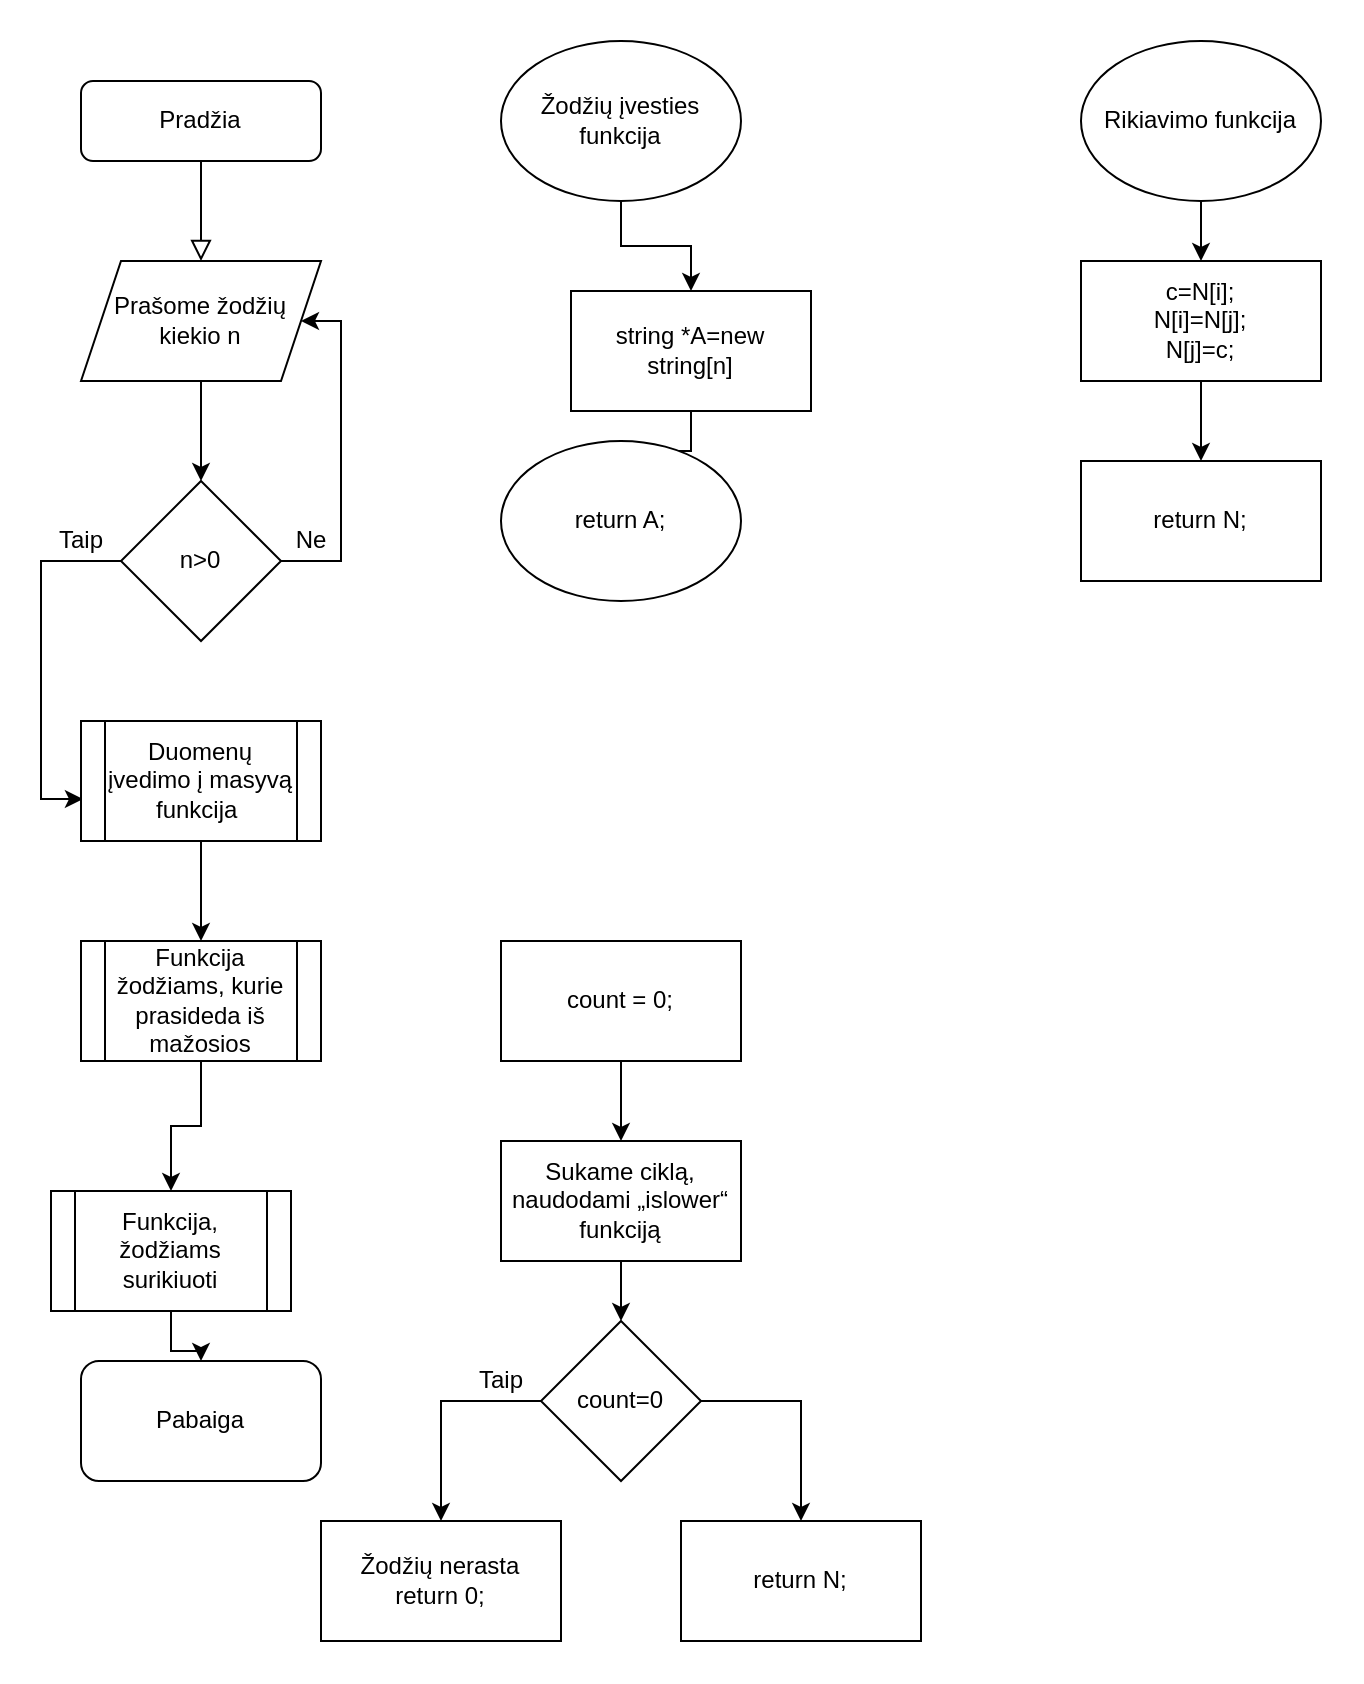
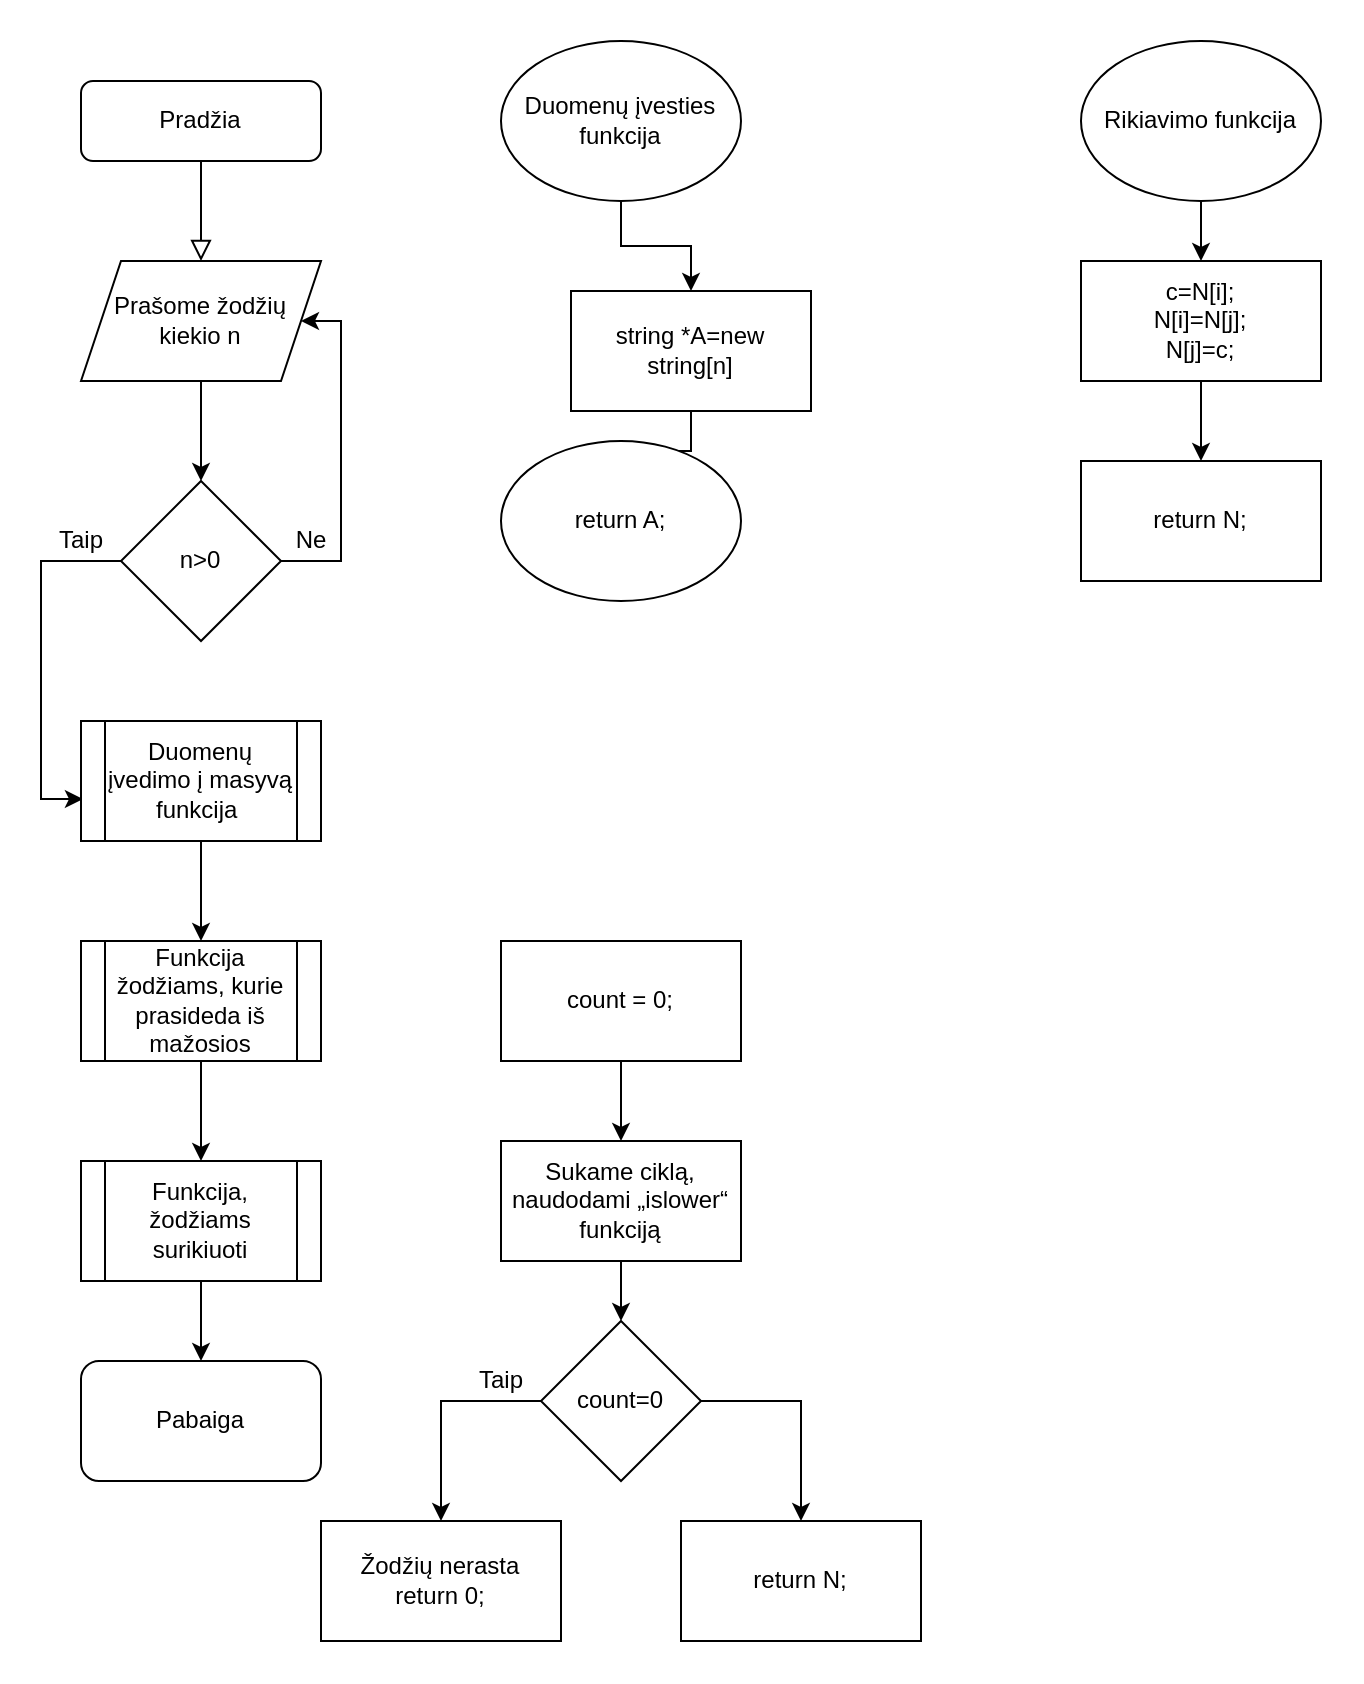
node "Žodžių įvesties funkcija": label "Žodžių įvesties funkcija" -> "Duomenų įvesties funkcija"
node "Funkcija, žodžiams surikiuoti": moved (171, 1251) -> (201, 1221)
